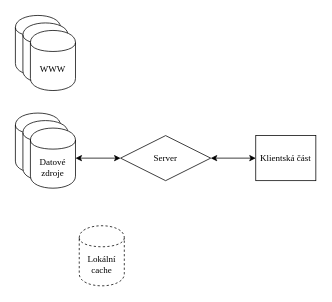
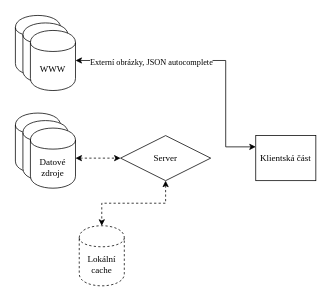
edge "WWW" -- "Klientská část": added, label "Externí obrázky, JSON autocomplete"
edge "Datové zdroje" -- "Server": style solid -> dashed
edge "Server" -- "Klientská část": removed
edge "Server" -- "Lokální cache": added
